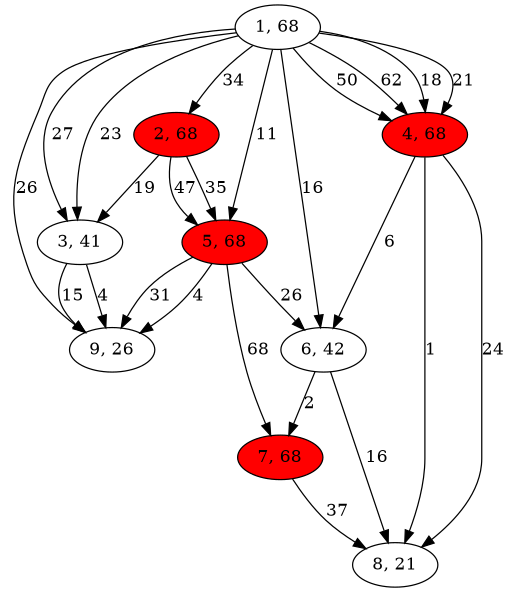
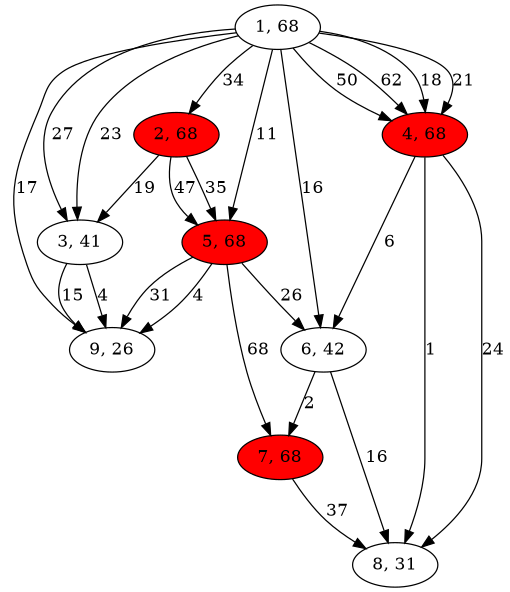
edge "1, 68" -> "9, 26": label "26" -> "17"
node "8, 21": label "8, 21" -> "8, 31"
